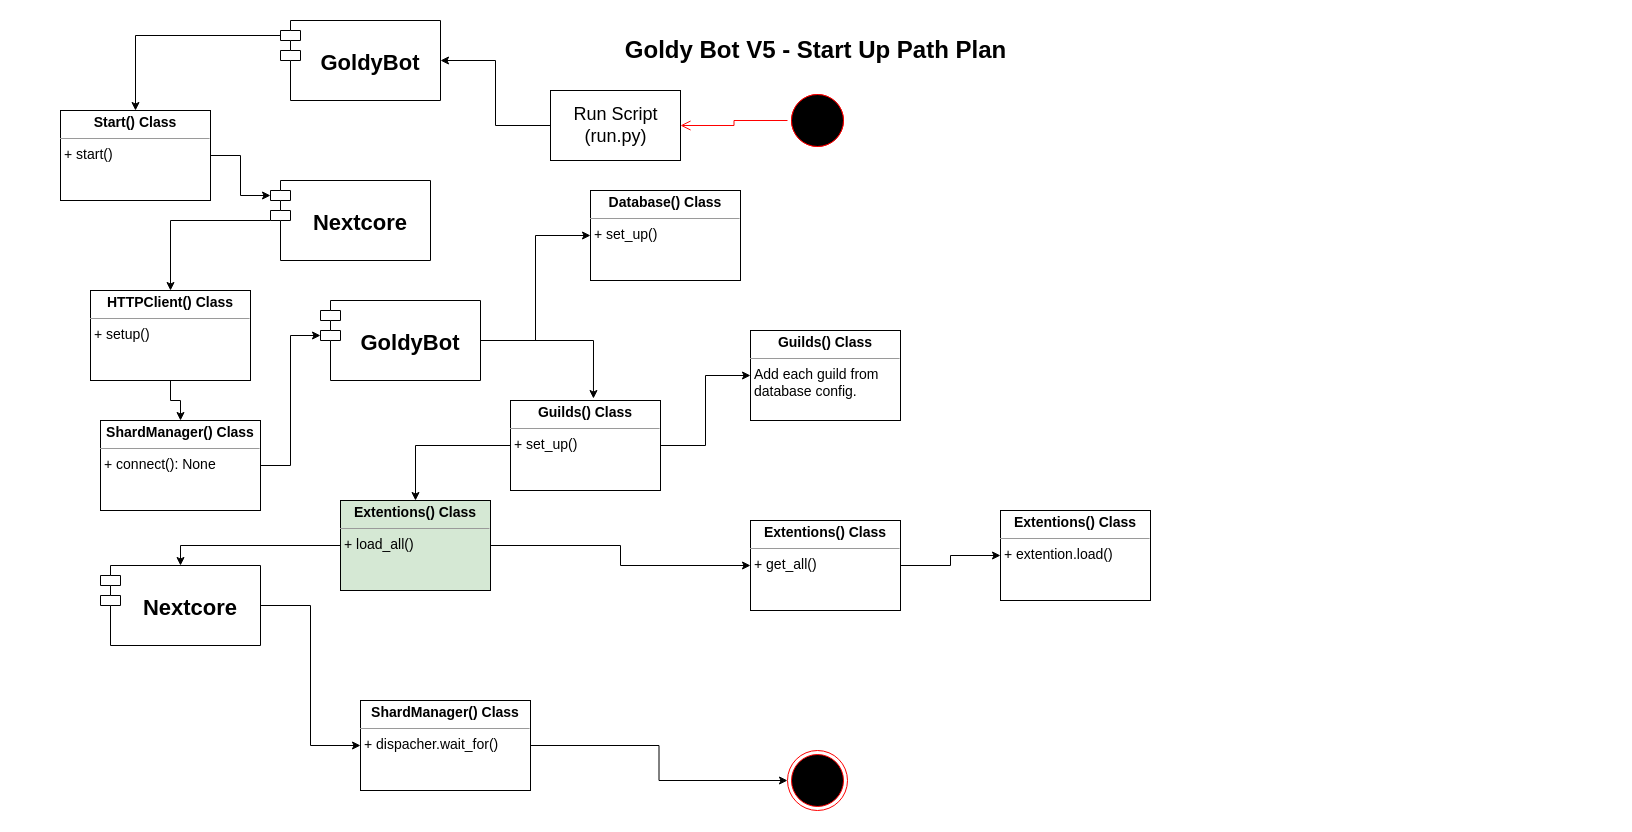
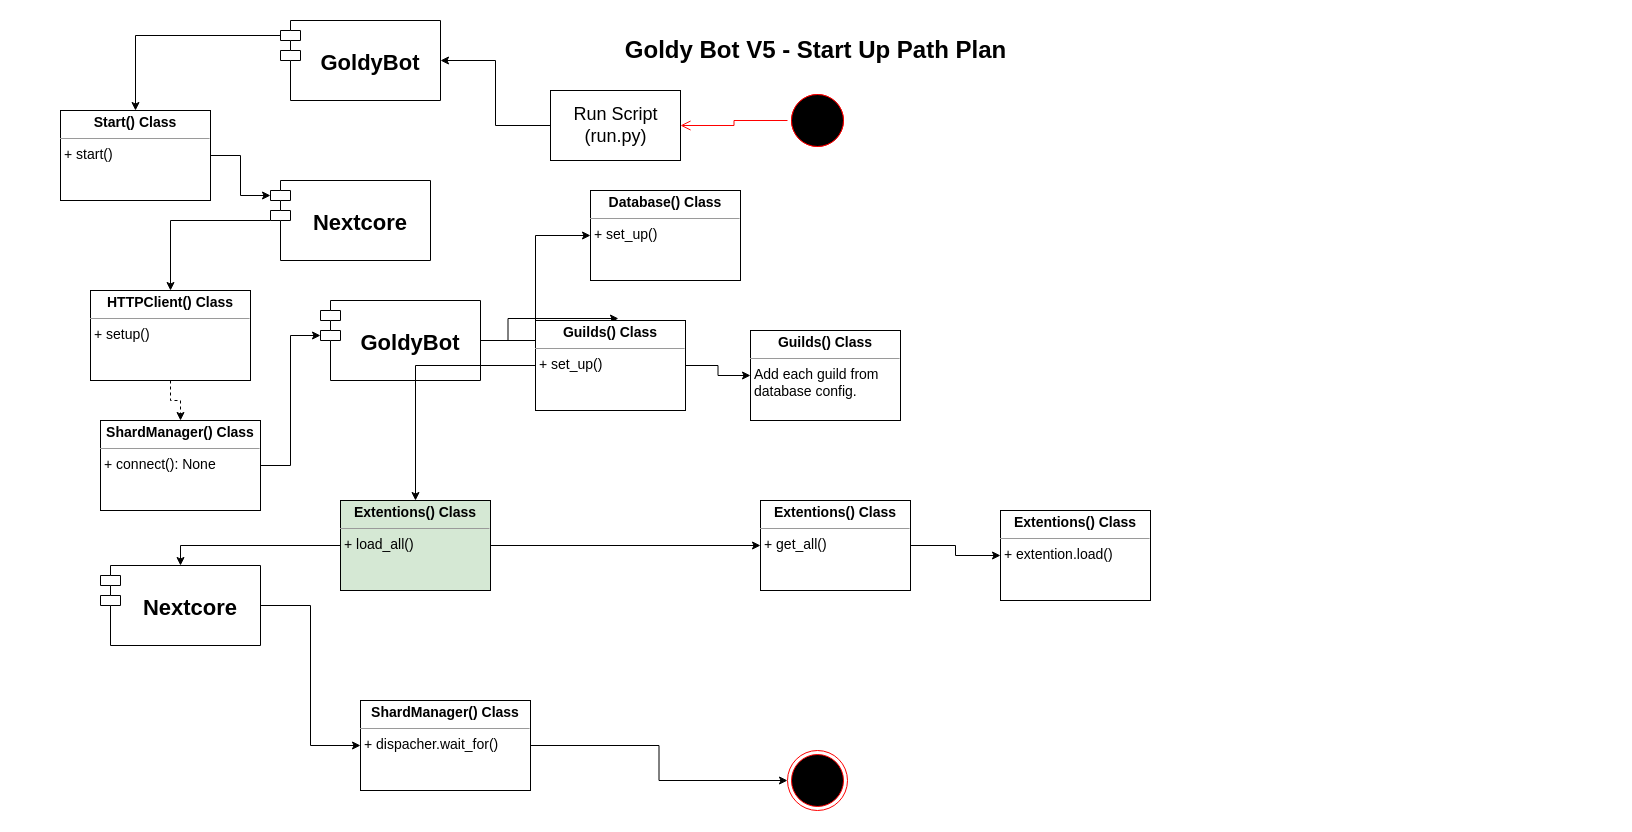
edge "HTTPClient() Class + setup()" -> "ShardManager() Class + connect(): None": style solid -> dashed
node "Guilds() Class + set_up()": moved (586, 446) -> (611, 366)
node "Extentions() Class + get_all()": moved (826, 566) -> (836, 546)
